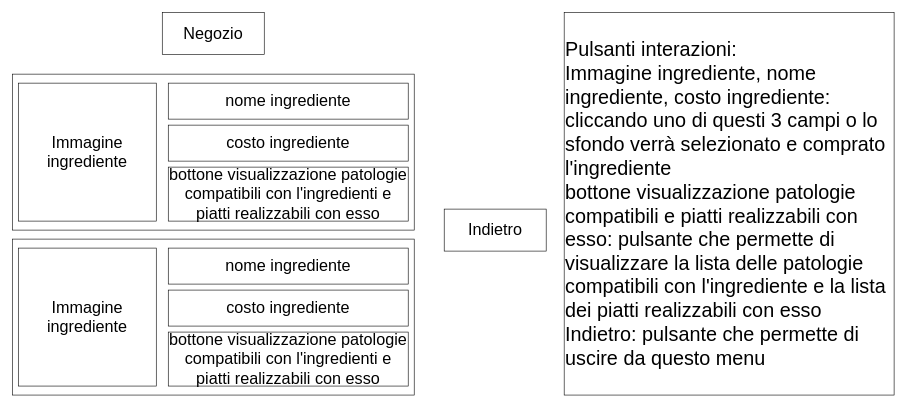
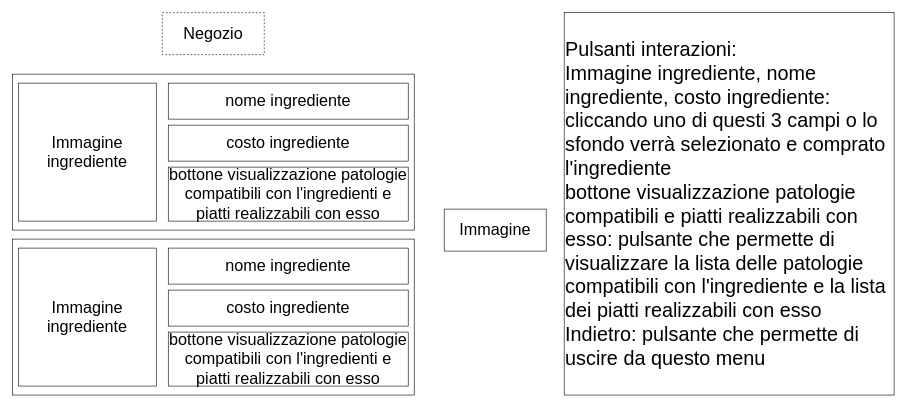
node "Negozio": style solid -> dashed
node "Indietro": label "Indietro" -> "Immagine"
